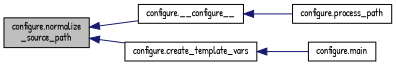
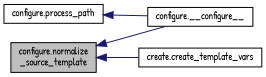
edge "configure.process_path" -> "configure.__configure__": reversed
node "configure.normalize _source_path": label "configure.normalize _source_path" -> "configure.normalize _source_template"
node "configure.create_template_vars": label "configure.create_template_vars" -> "create.create_template_vars"
node "configure.main": removed
